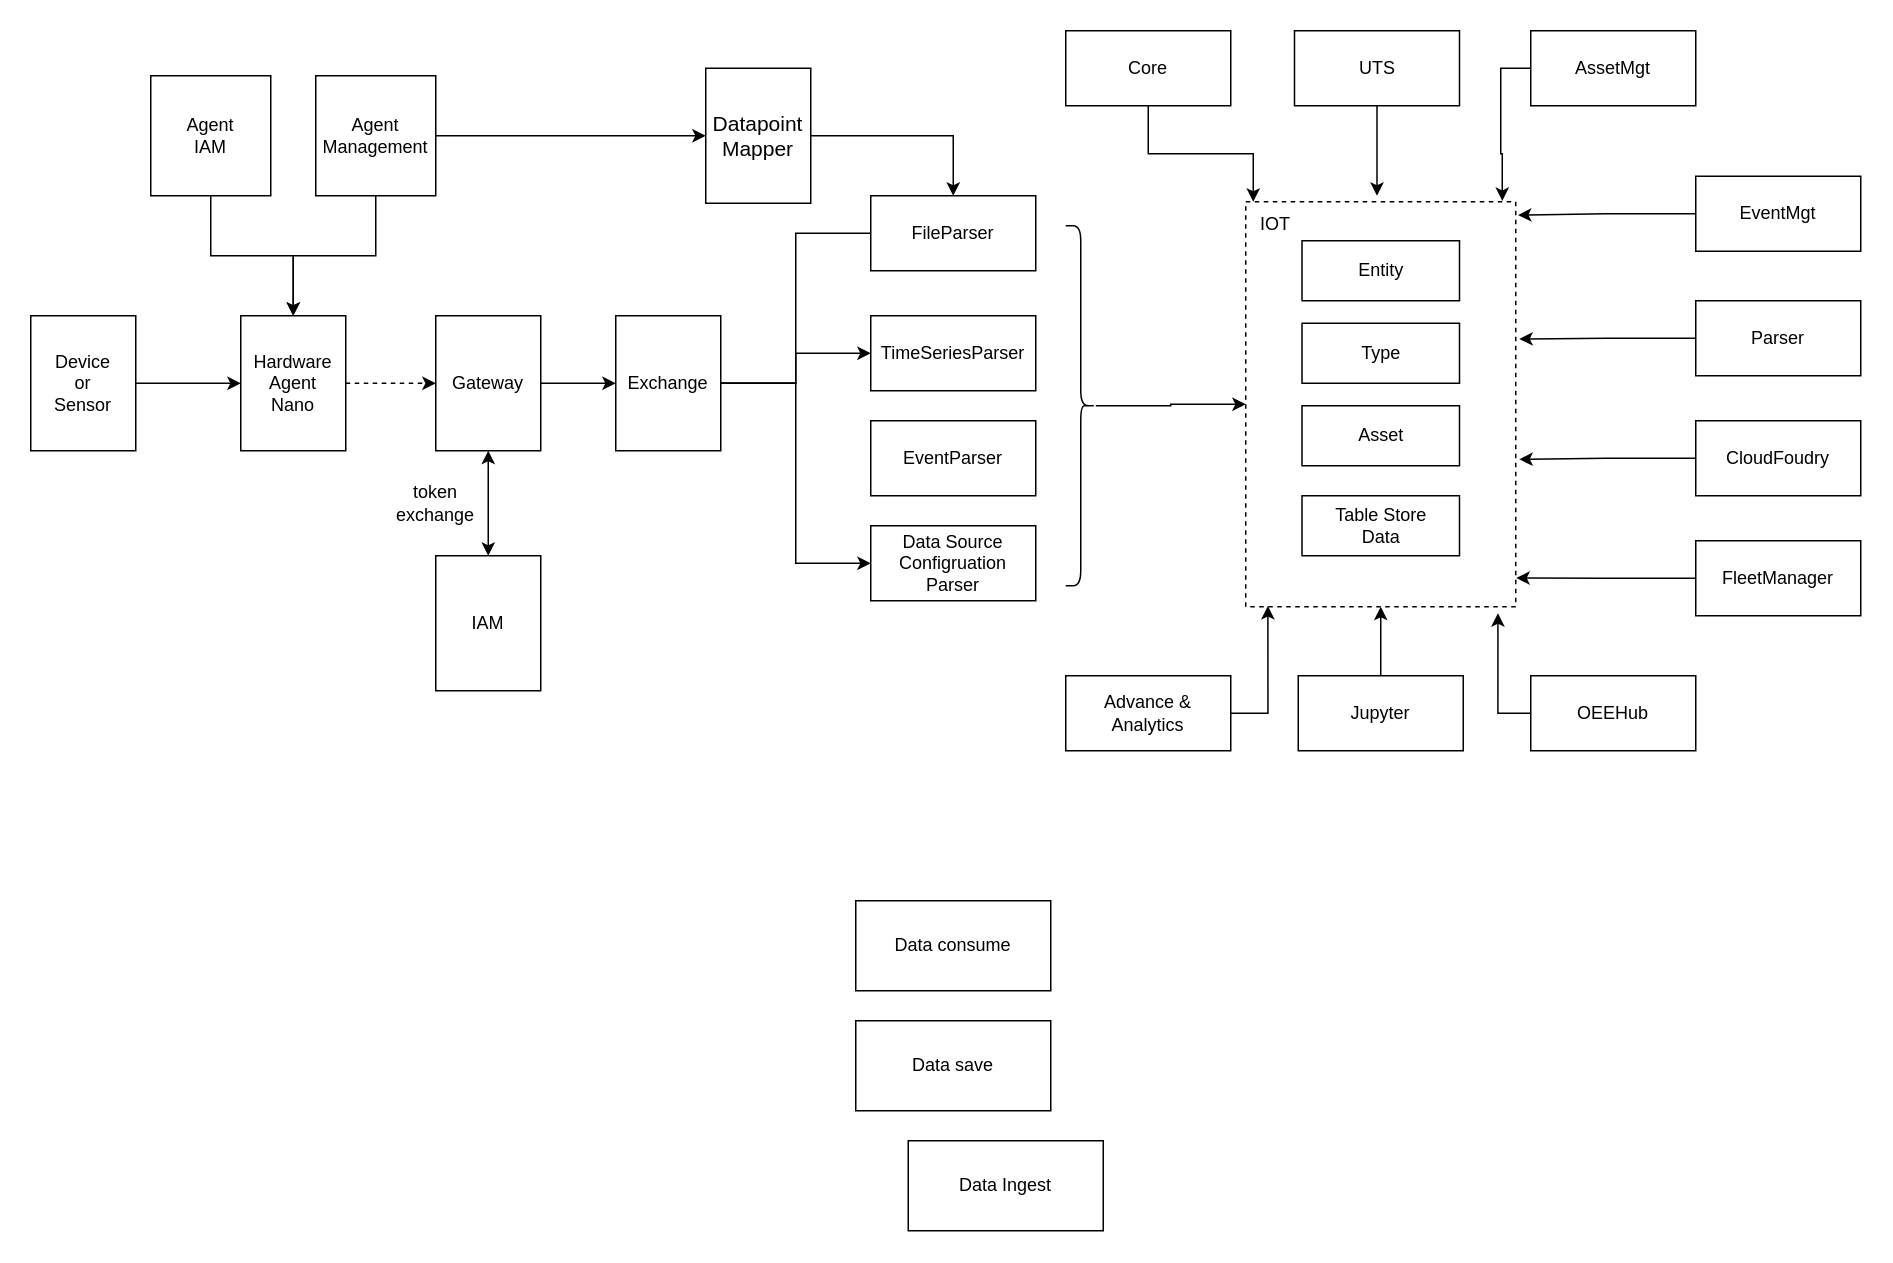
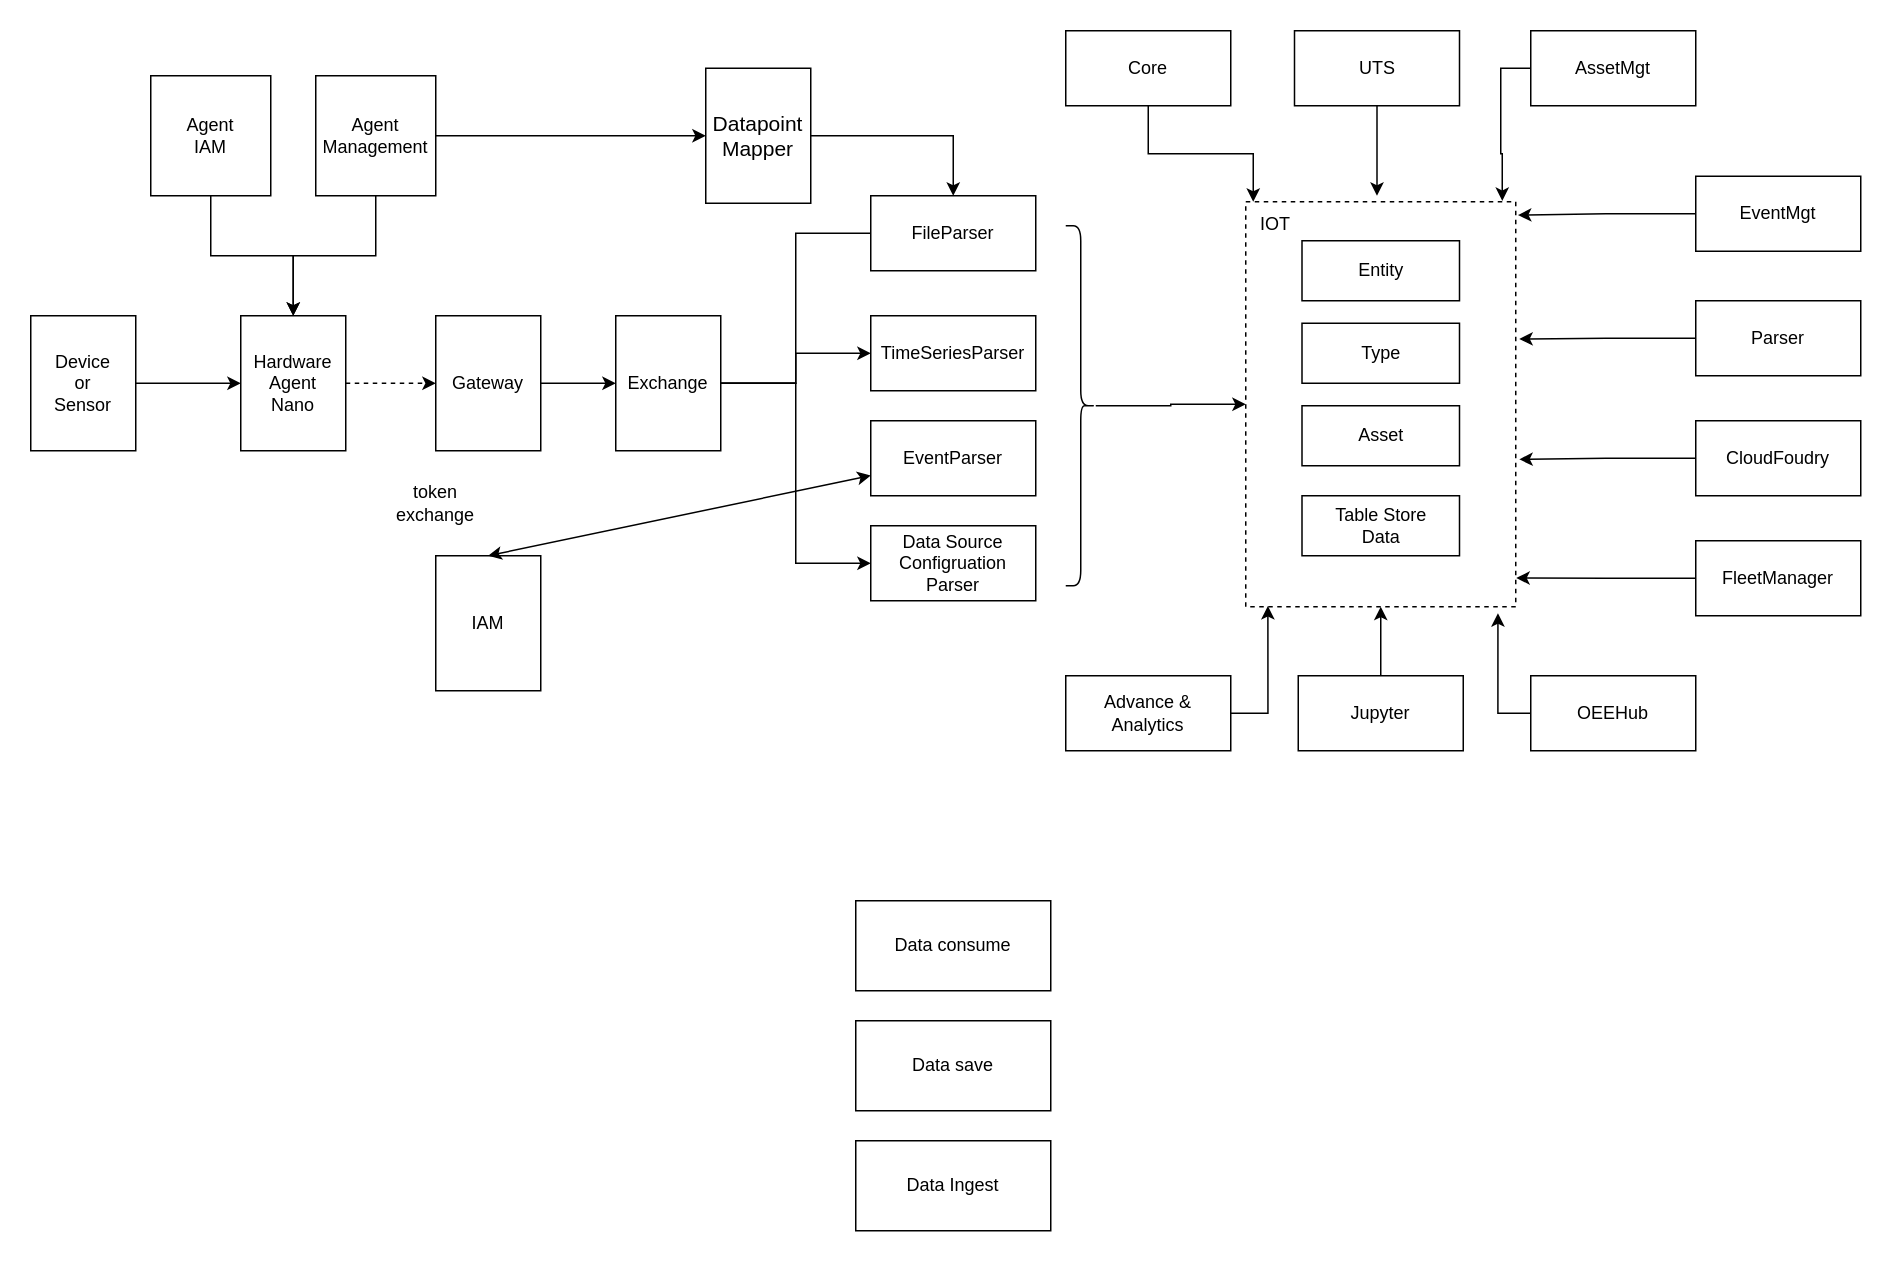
edge "Gateway" -- "IAM": now "EventParser" -- "IAM"
node "Data Ingest": moved (1006, 1186) -> (953, 1186)
